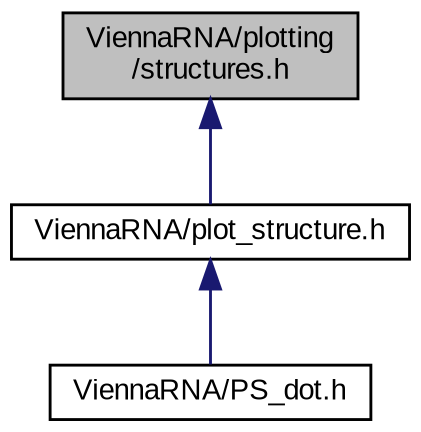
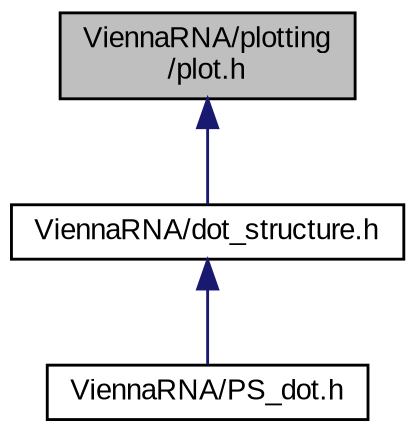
node "ViennaRNA/plotting /structures.h": label "ViennaRNA/plotting /structures.h" -> "ViennaRNA/plotting /plot.h"
node "ViennaRNA/plot_structure.h": label "ViennaRNA/plot_structure.h" -> "ViennaRNA/dot_structure.h"
